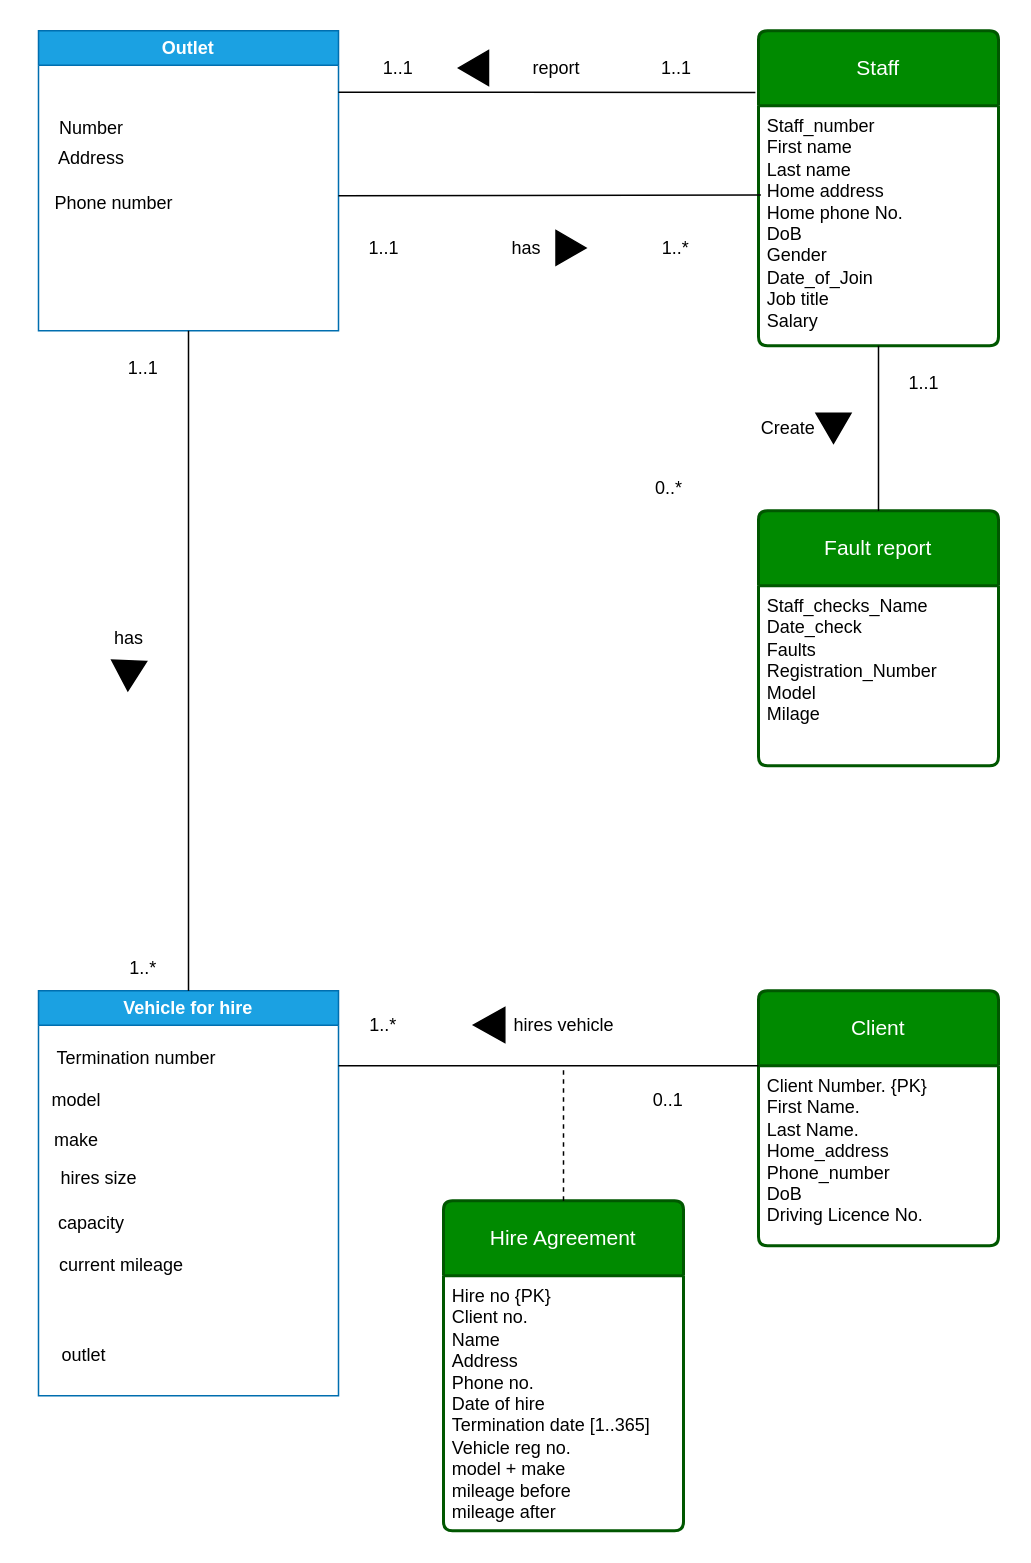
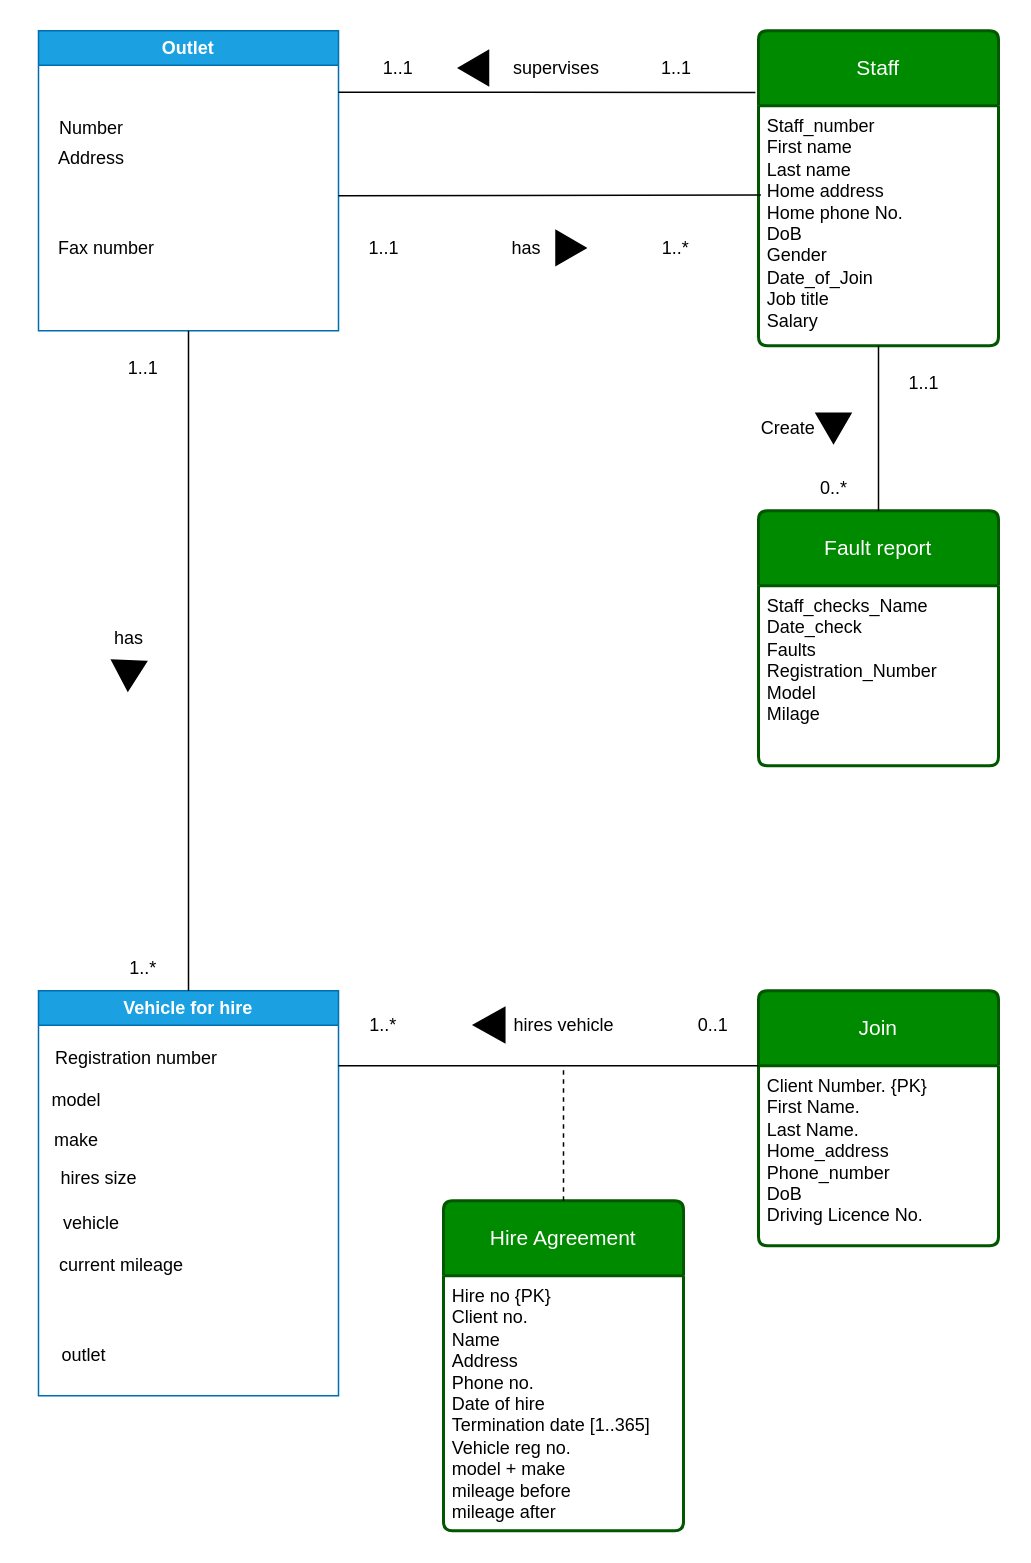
node "report": label "report" -> "supervises"
node "Phone number": removed
node "Fax number": added
node "0..*": moved (668, 488) -> (833, 488)
node "Client": label "Client" -> "Join"
node "Termination number": label "Termination number" -> "Registration number"
node "0..1": moved (668, 1100) -> (713, 1025)
node "capacity": label "capacity" -> "vehicle"
